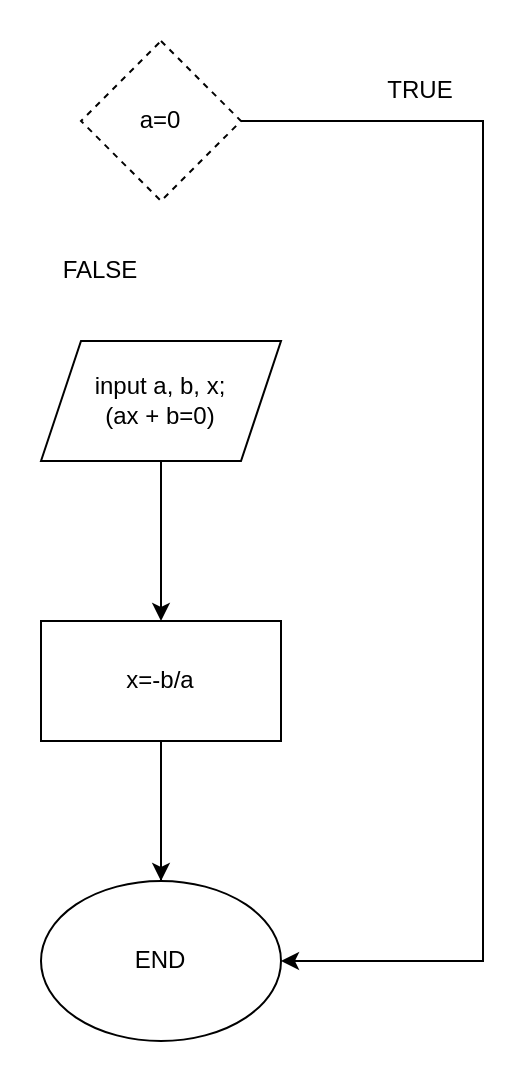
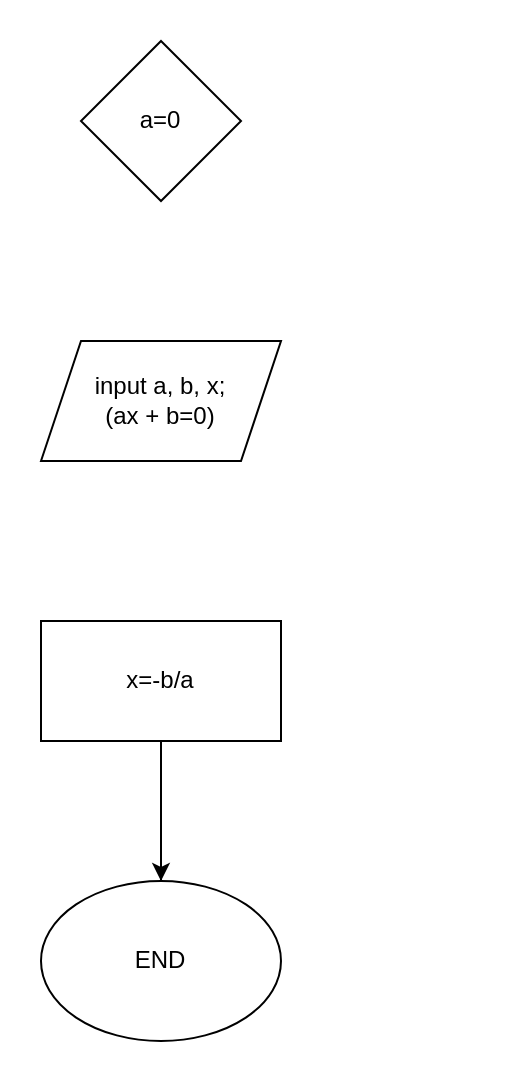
node "TRUE": removed
node "a=0": style dashed -> solid
node "FALSE": removed
edge "a=0" -> "END": removed
edge "input a, b, x; (ax + b=0)" -> "x=-b/a": removed
